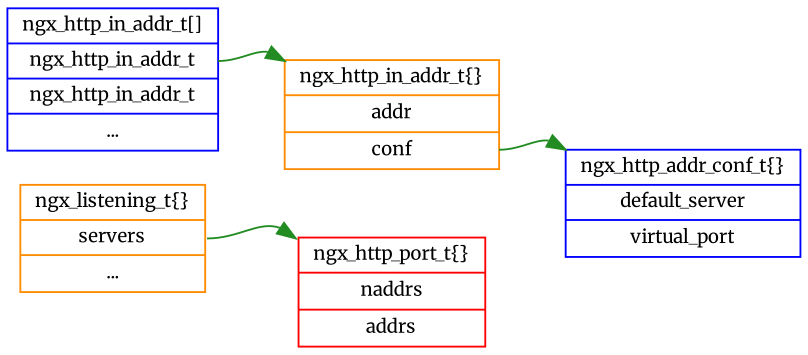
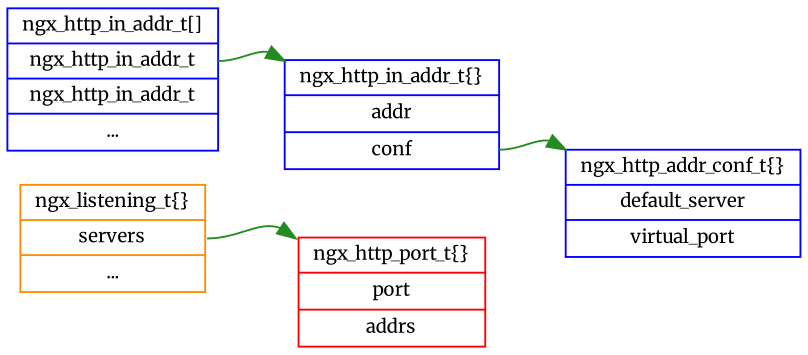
node "ngx_http_in_addr_t{}": color darkorange -> blue
node "ngx_http_port_t{}": text "naddrs" -> "port"
